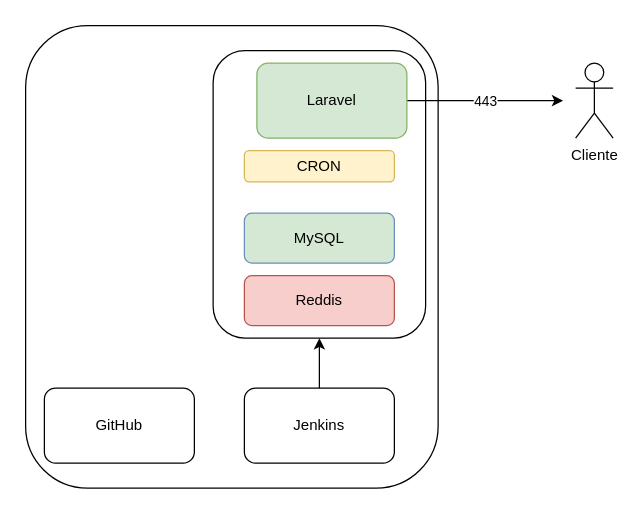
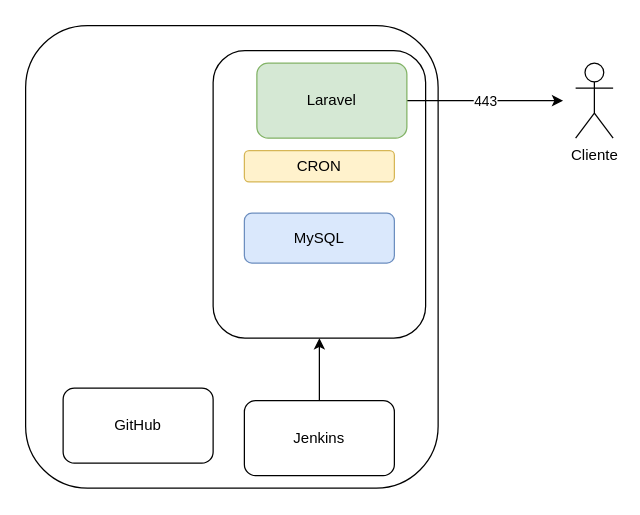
node "MySQL": fillcolor #d5e8d4 -> #dae8fc
node "Reddis": removed
node "GitHub": moved (119, 426) -> (138, 426)
node "Jenkins": moved (319, 426) -> (319, 438)
